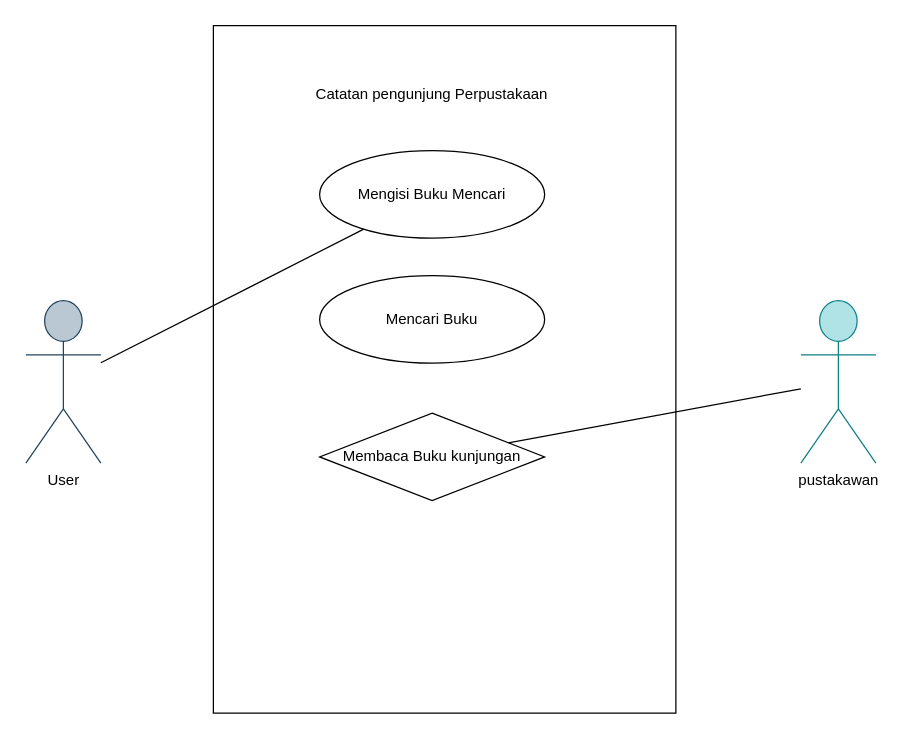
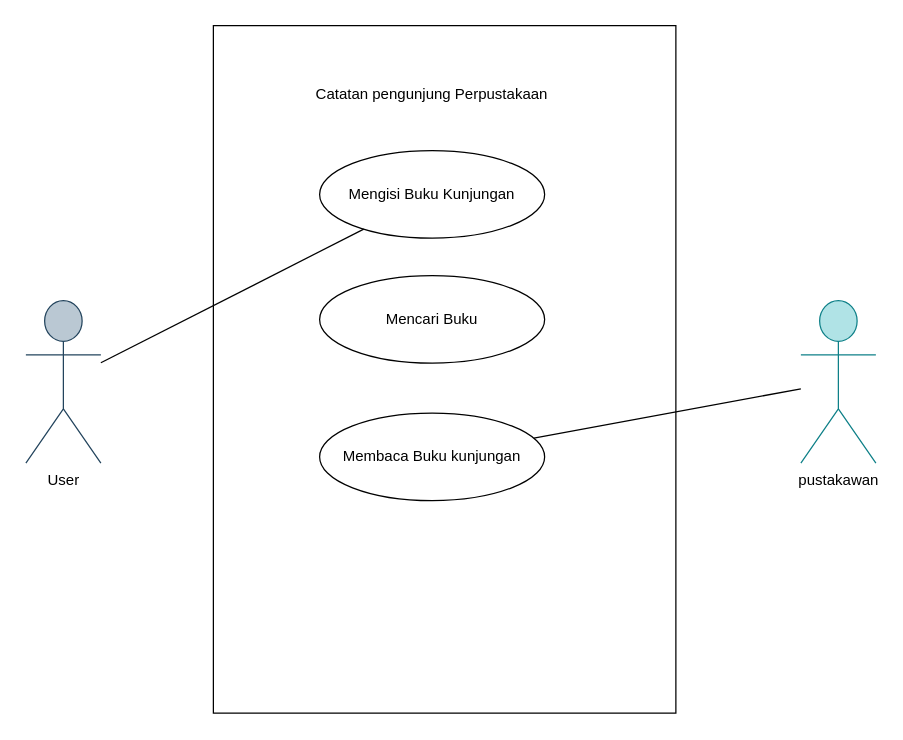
node "Mengisi Buku Mencari": label "Mengisi Buku Mencari" -> "Mengisi Buku Kunjungan"
node "Membaca Buku kunjungan": shape diamond -> ellipse
